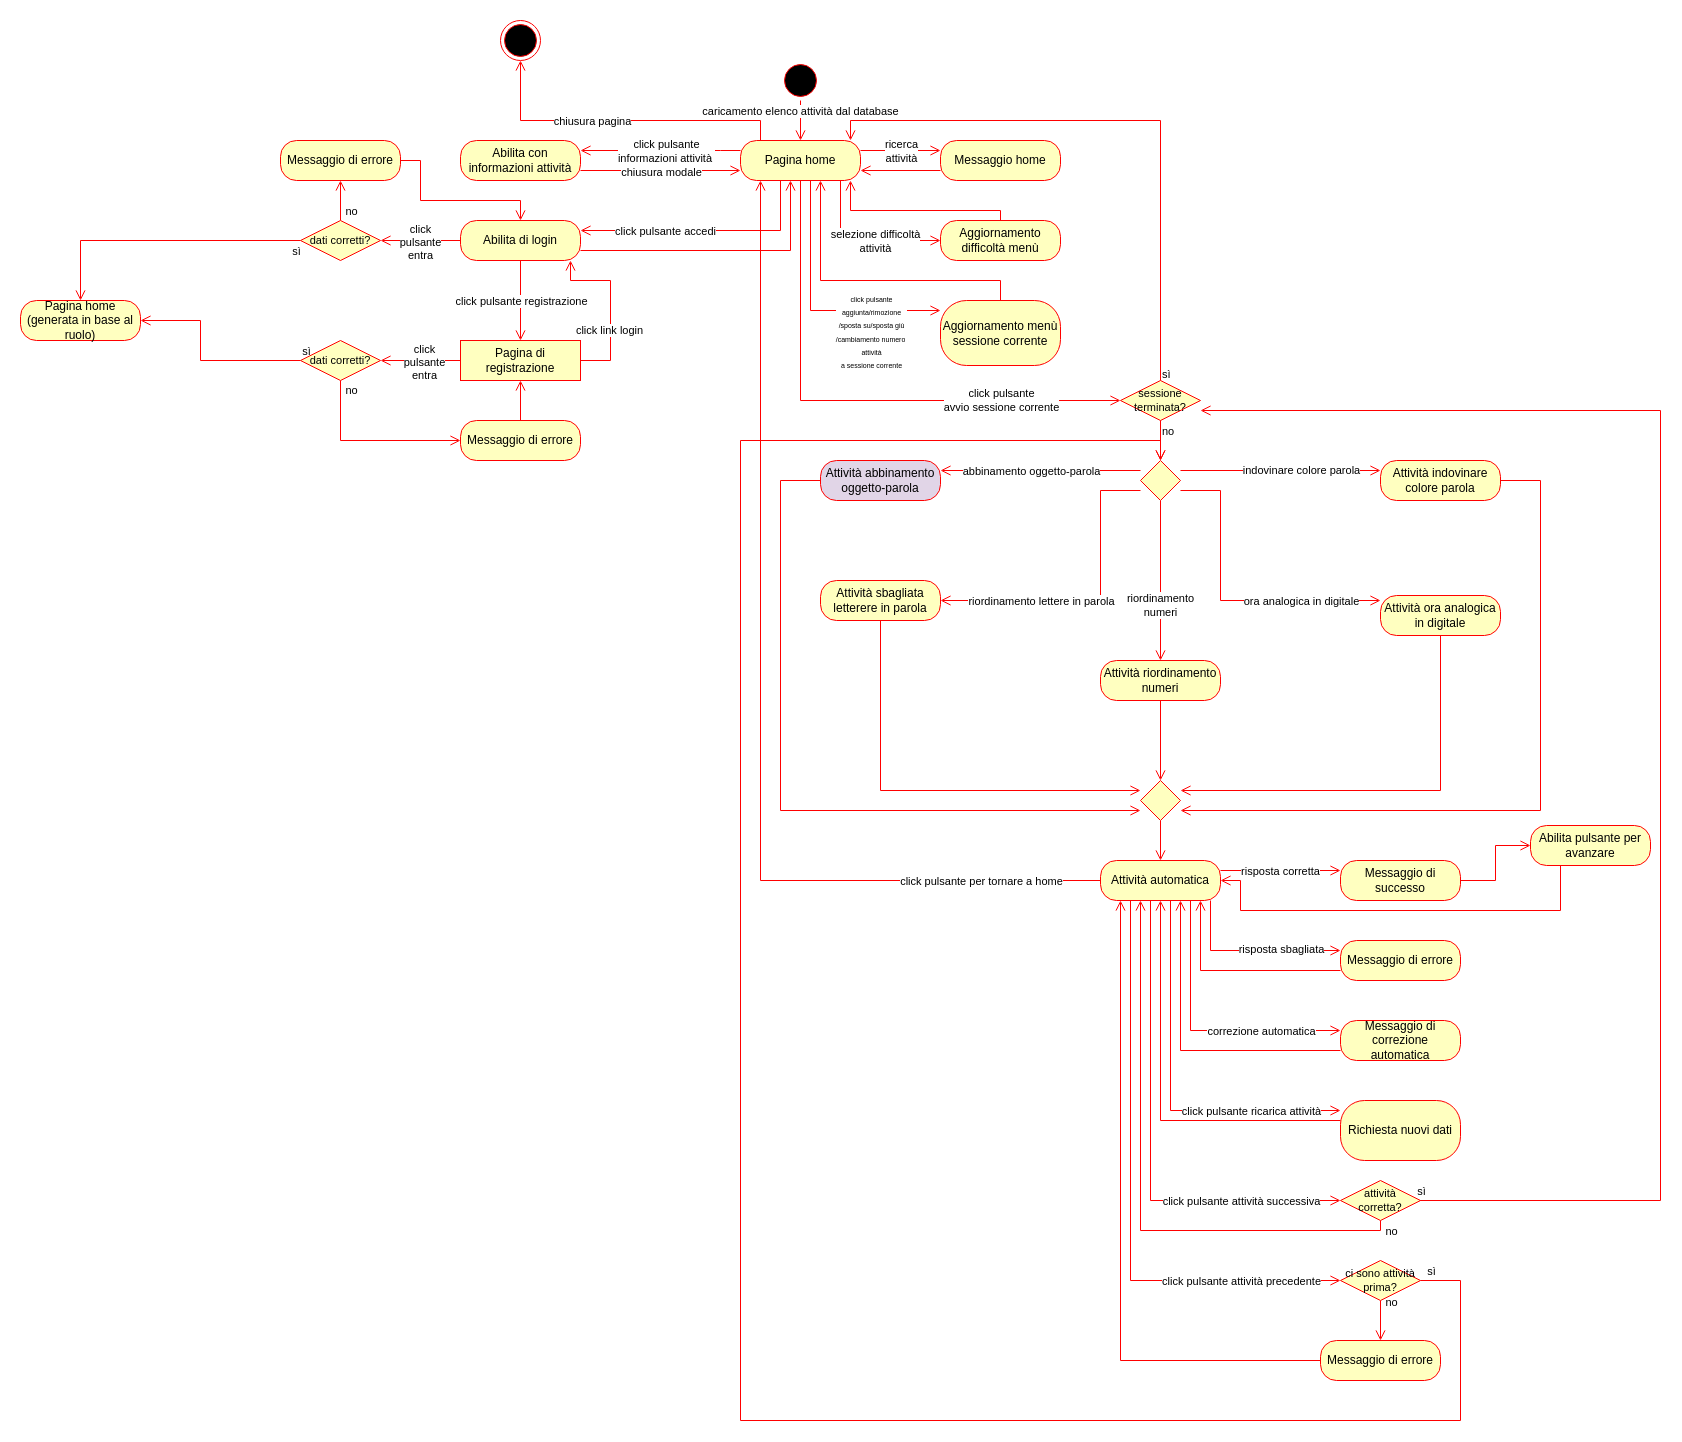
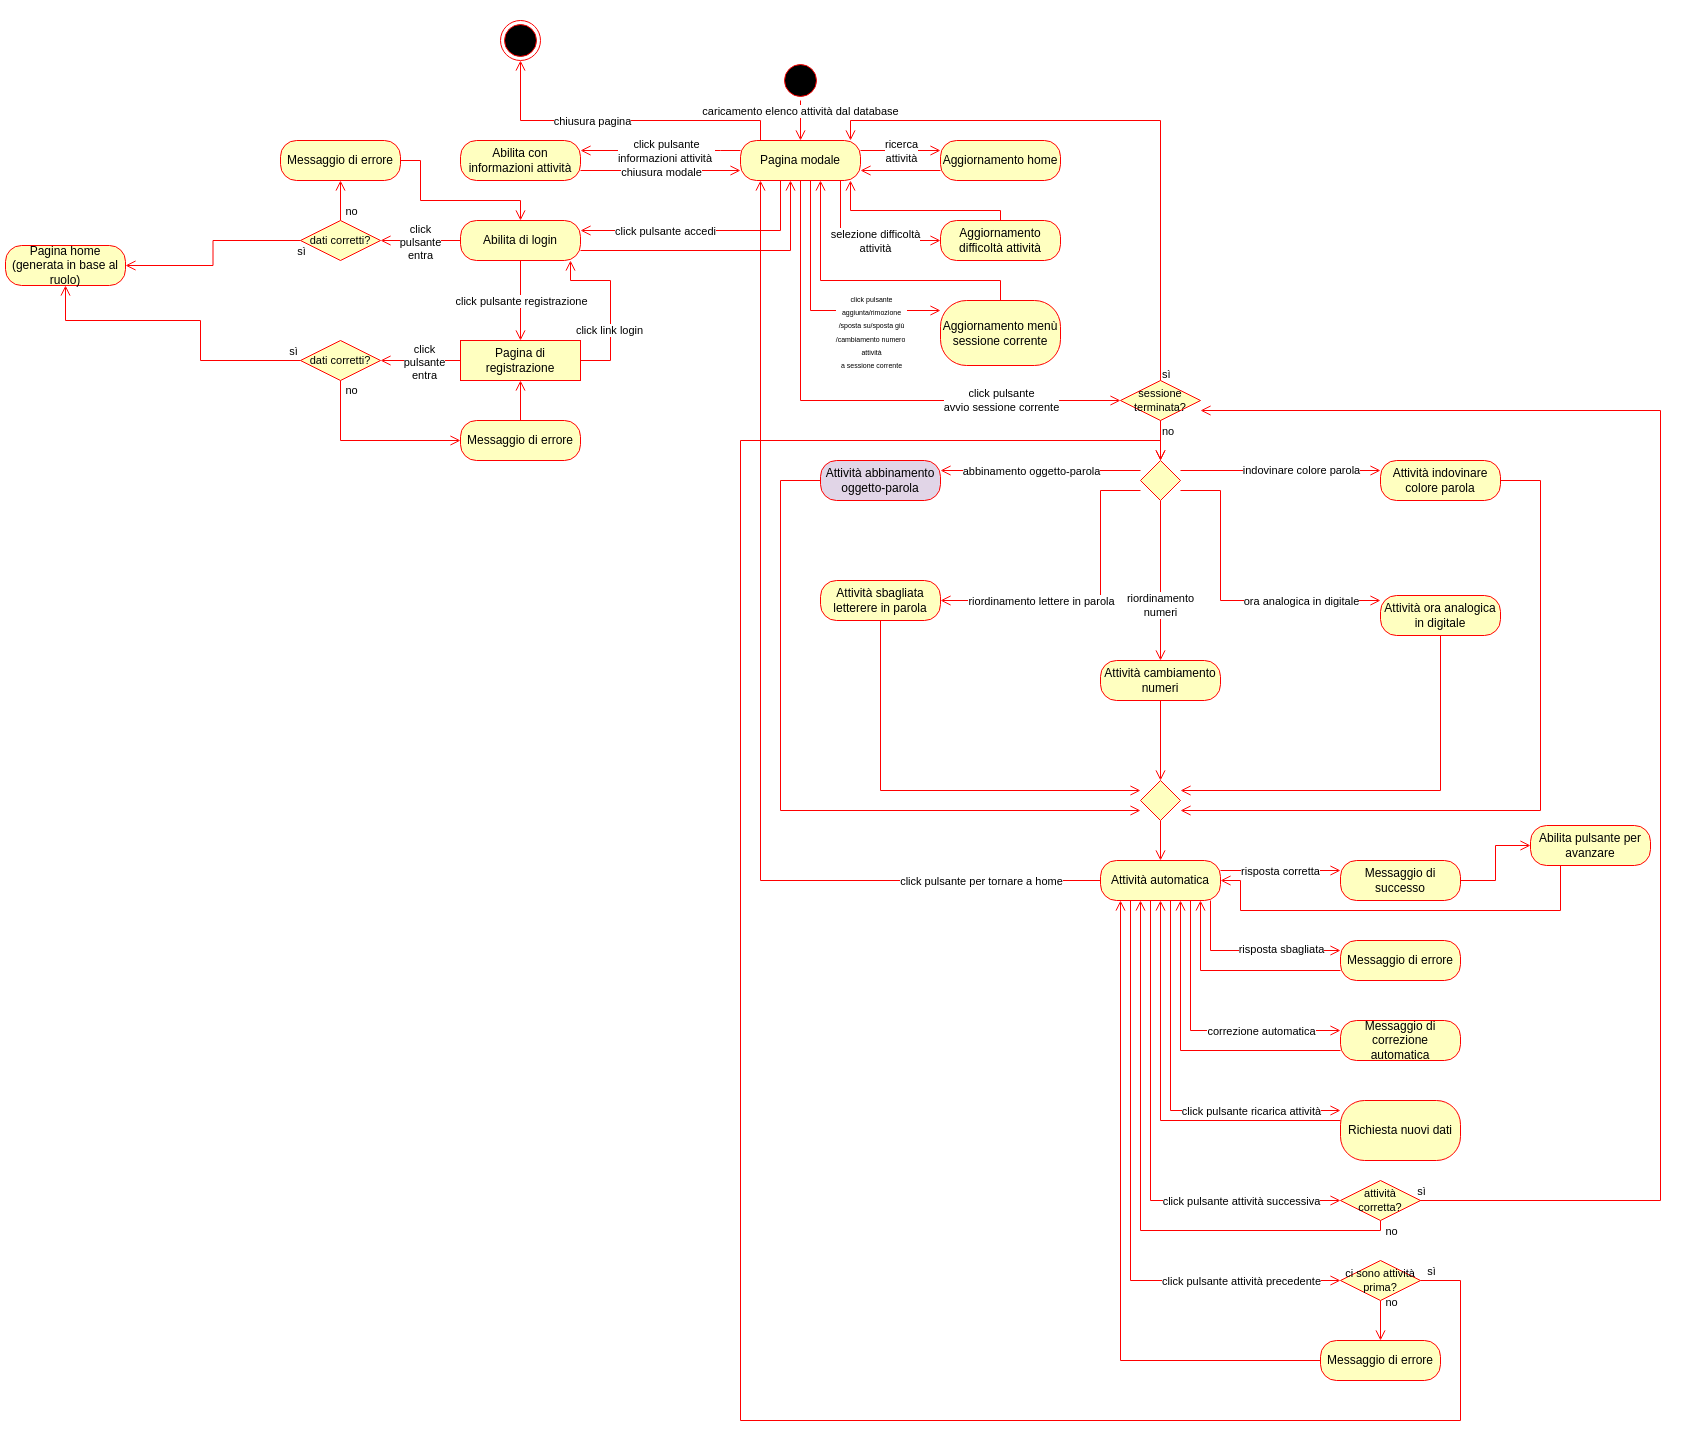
node "Pagina home": label "Pagina home" -> "Pagina modale"
node "Messaggio home": label "Messaggio home" -> "Aggiornamento home"
node "Aggiornamento difficoltà menù": label "Aggiornamento difficoltà menù" -> "Aggiornamento difficoltà attività"
node "Pagina home (generata in base al ruolo)": moved (81, 321) -> (66, 266)
node "Attività riordinamento numeri": label "Attività riordinamento numeri" -> "Attività cambiamento numeri"
